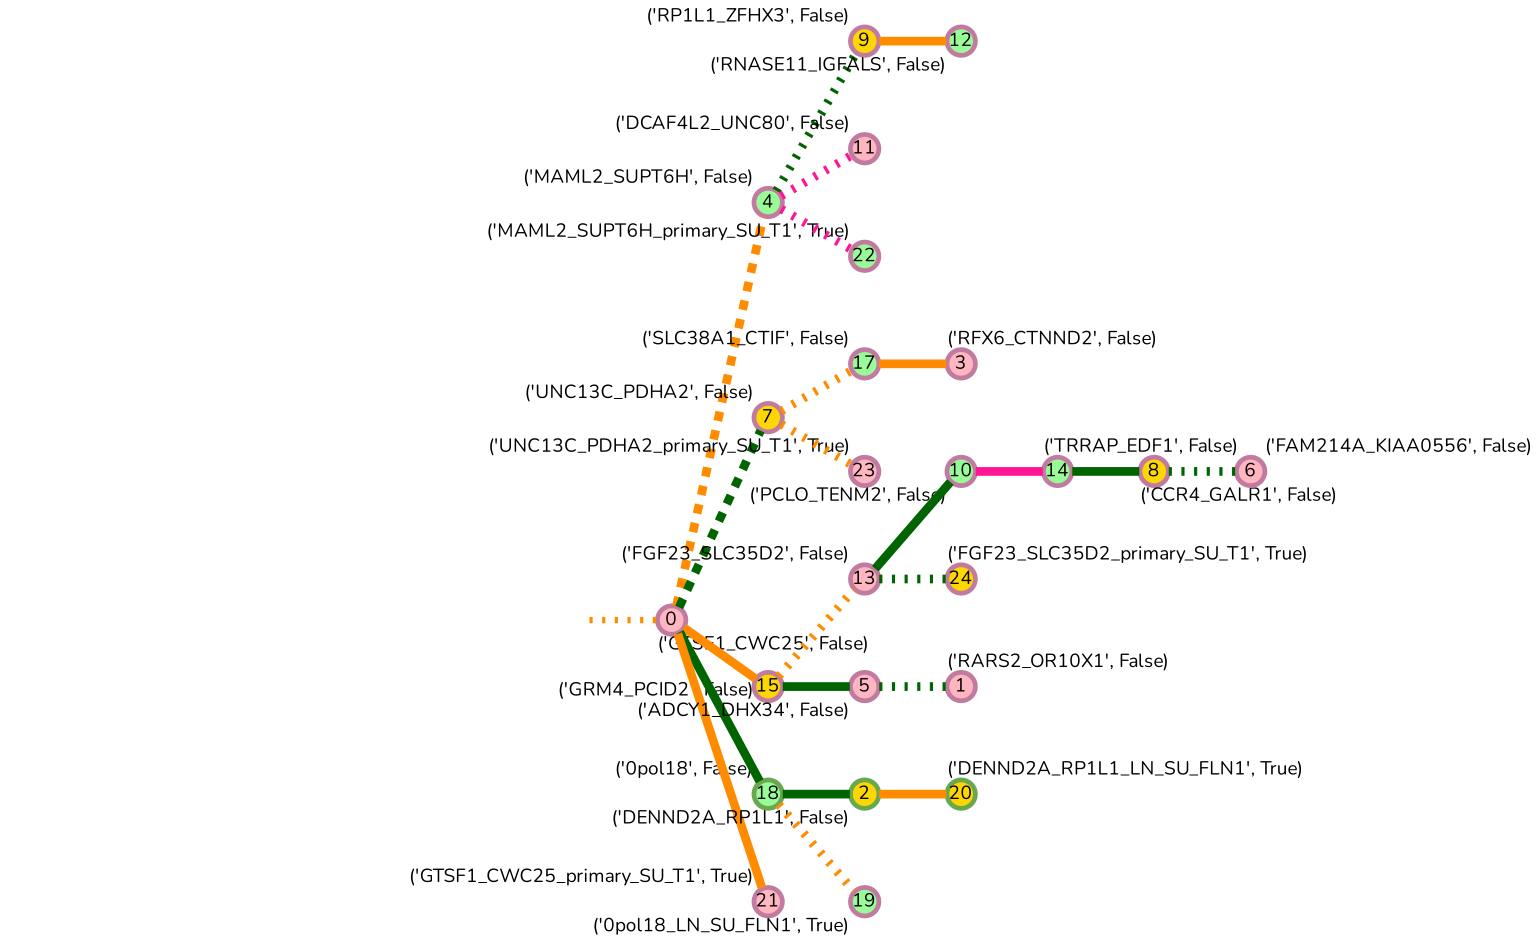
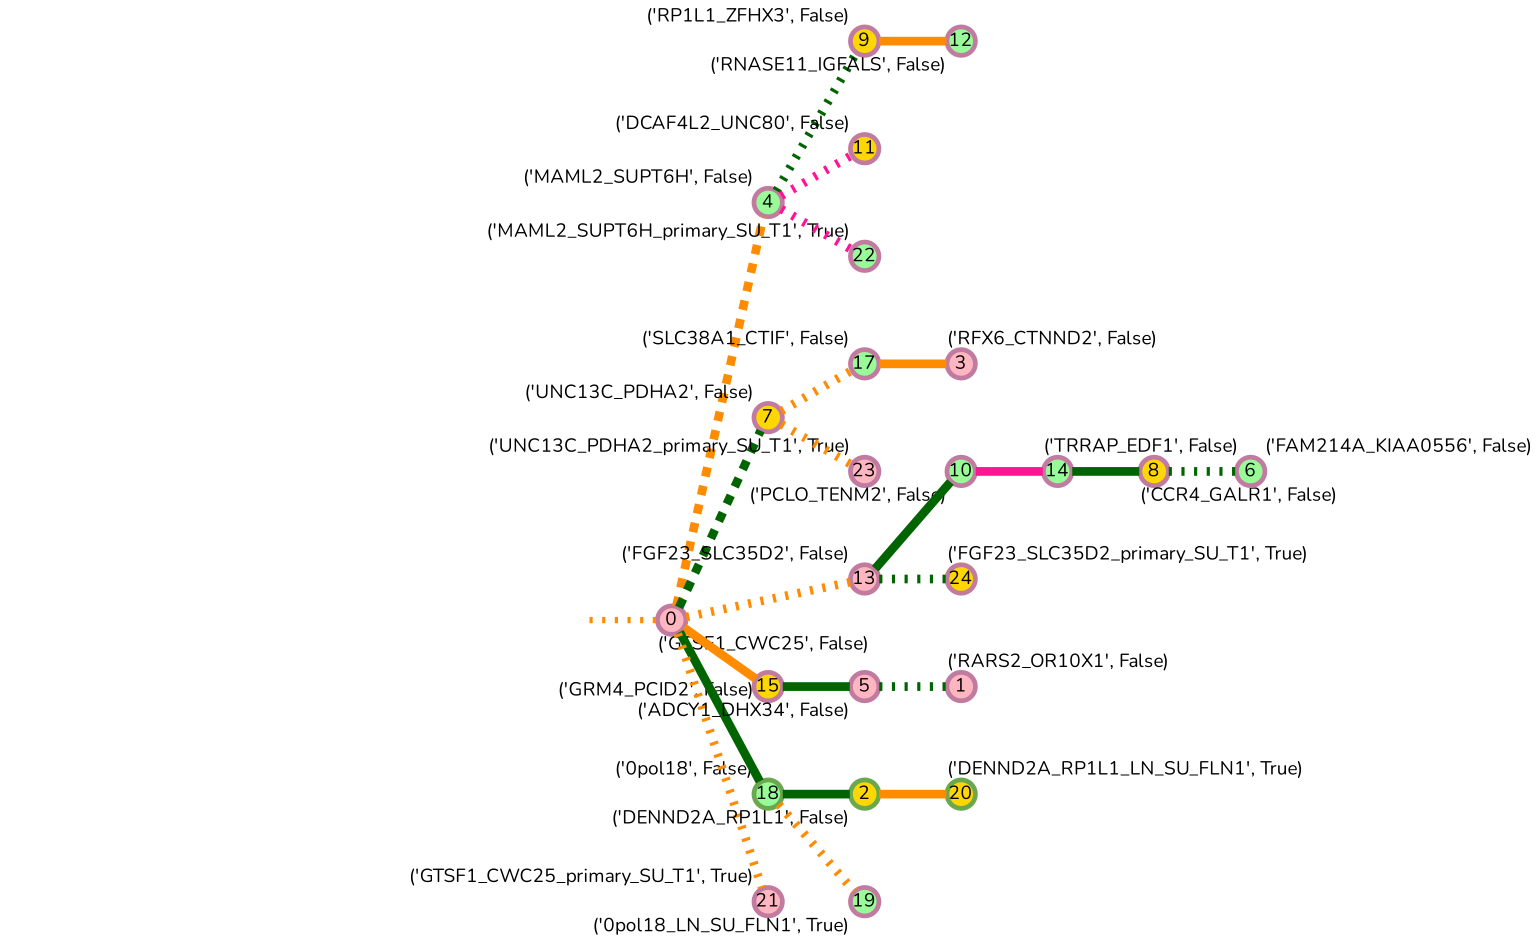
node "11 ('DCAF4L2_UNC80', False)": fillcolor lightpink -> gold
node "6 ('FAM214A_KIAA0556', False)": fillcolor lightpink -> palegreen
edge "15 ('GRM4_PCID2', False)" -> "13 ('FGF23_SLC35D2', False)": now "0 ('GTSF1_CWC25', False)" -> "13 ('FGF23_SLC35D2', False)"
edge "0 ('GTSF1_CWC25', False)" -> "21 ('GTSF1_CWC25_primary_SU_T1', True)": style bold -> dotted
